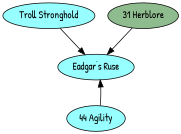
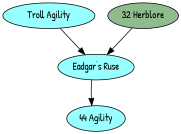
node "Troll Stronghold": label "Troll Stronghold" -> "Troll Agility"
node "31 Herblore": label "31 Herblore" -> "32 Herblore"
edge "44 Agility" -> "Eadgar's Ruse": reversed
